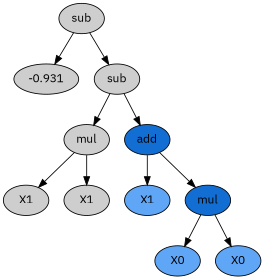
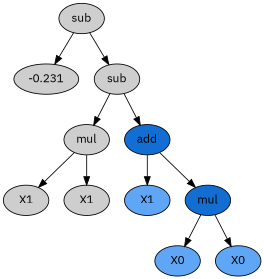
node "-0.931": label "-0.931" -> "-0.231"
